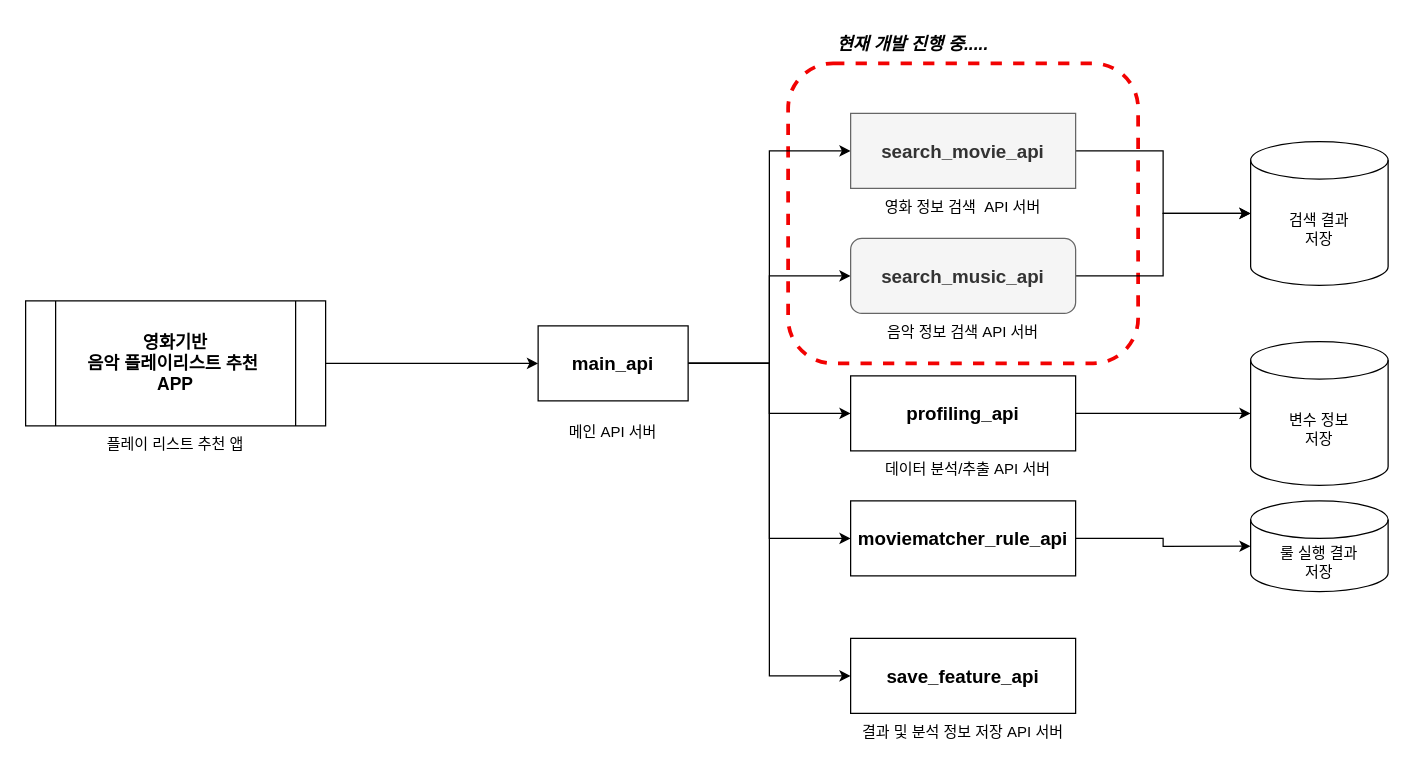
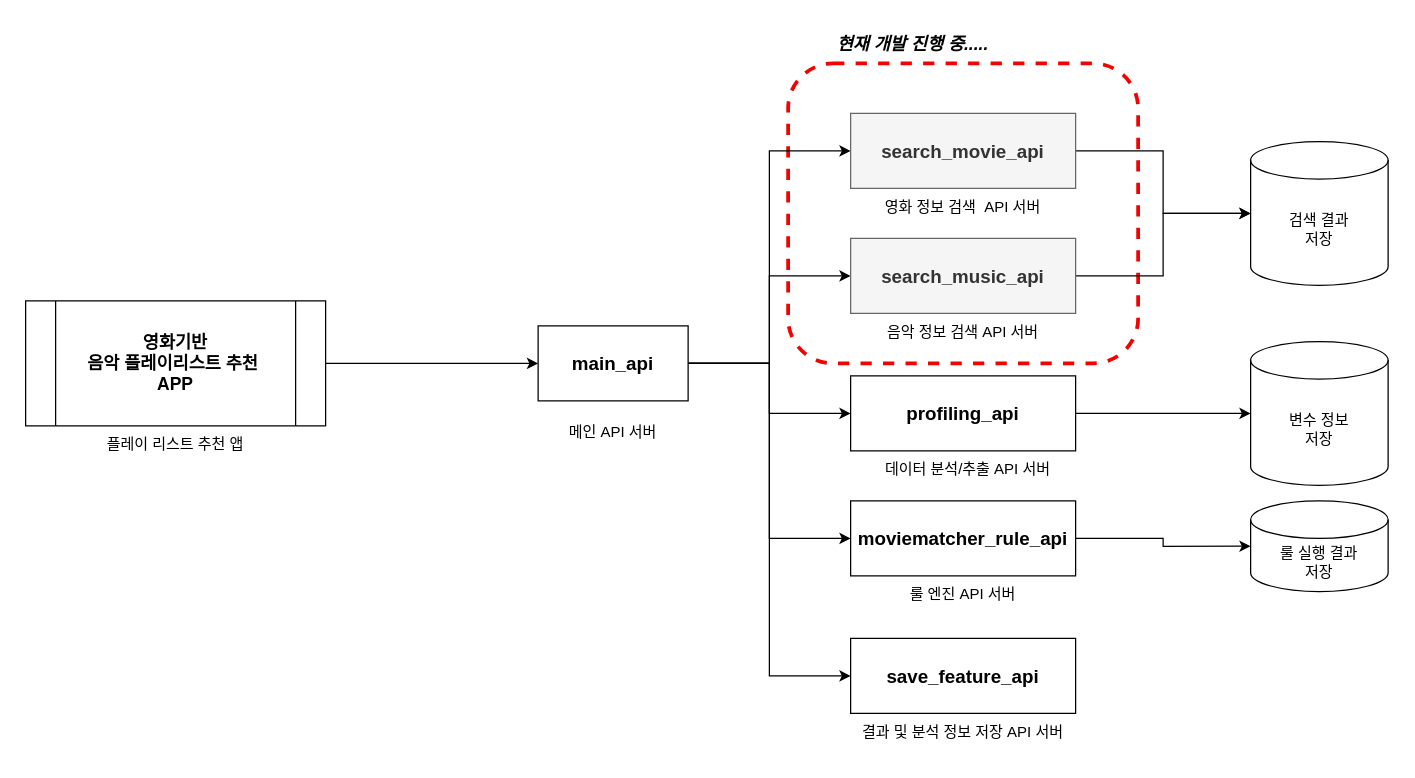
node "search_music_api": shape rounded rectangle -> rectangle
node "룰 엔진 API 서버": added
